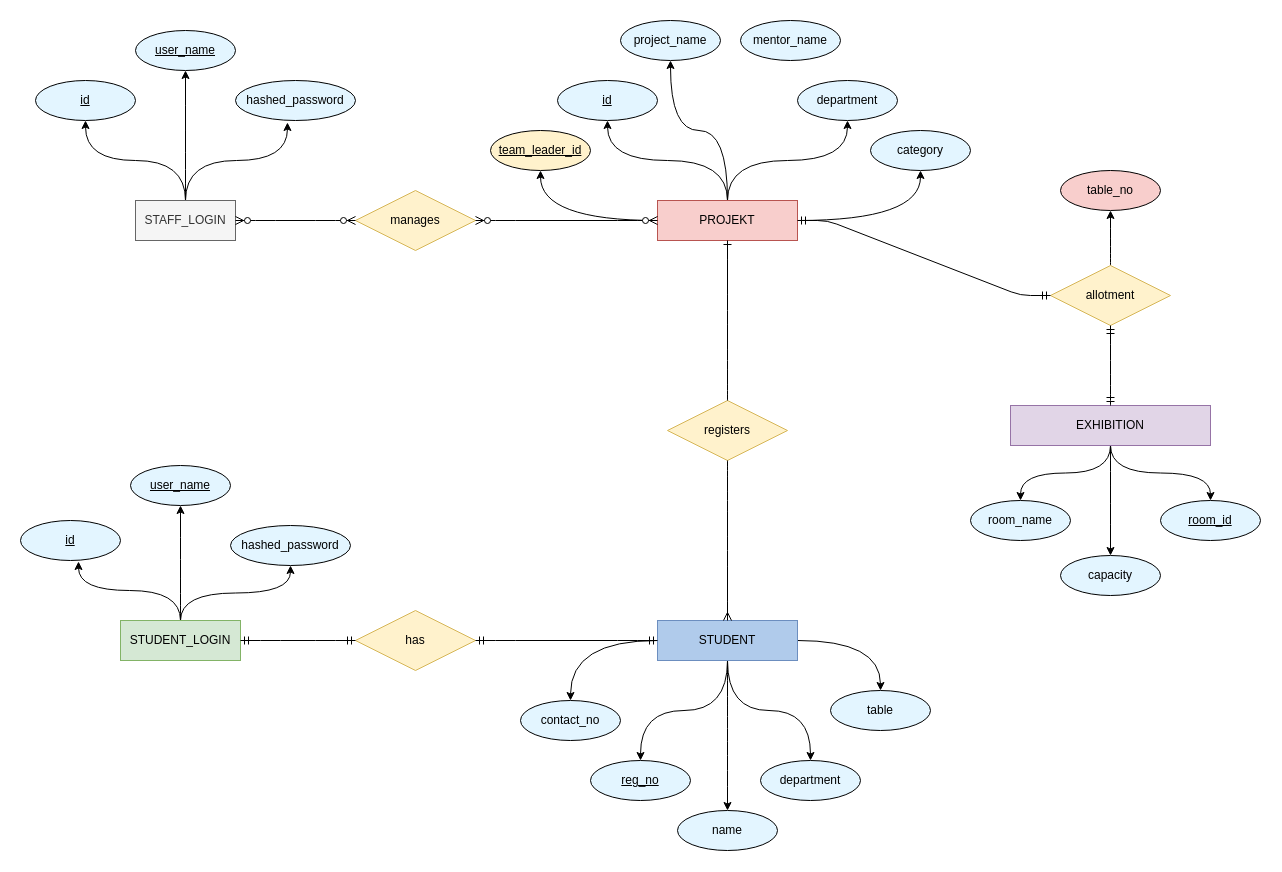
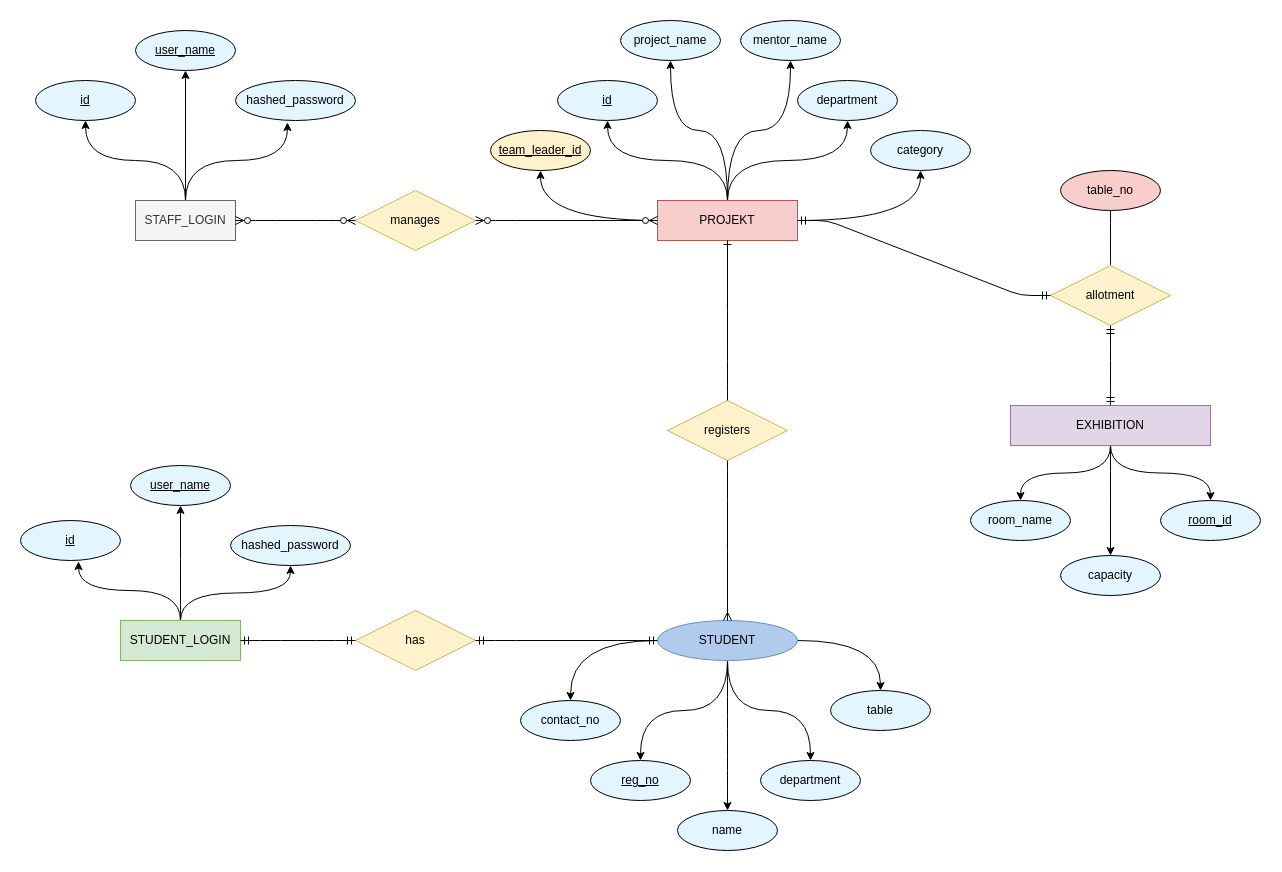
edge "PROJEKT" -> "mentor_name": added
edge "allotment" -> "table_no": arrowhead classic -> none
node "STUDENT": shape rectangle -> ellipse
